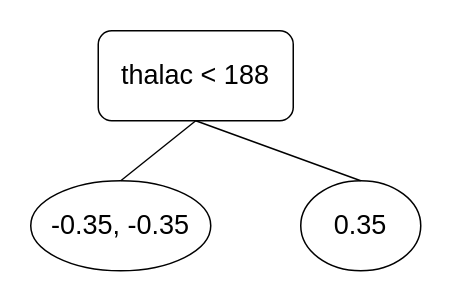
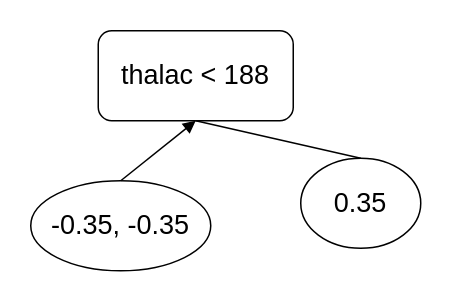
edge "thalac < 188" -- "-0.35, -0.35": arrowhead none -> block
node "0.35": moved (361, 226) -> (361, 203)
